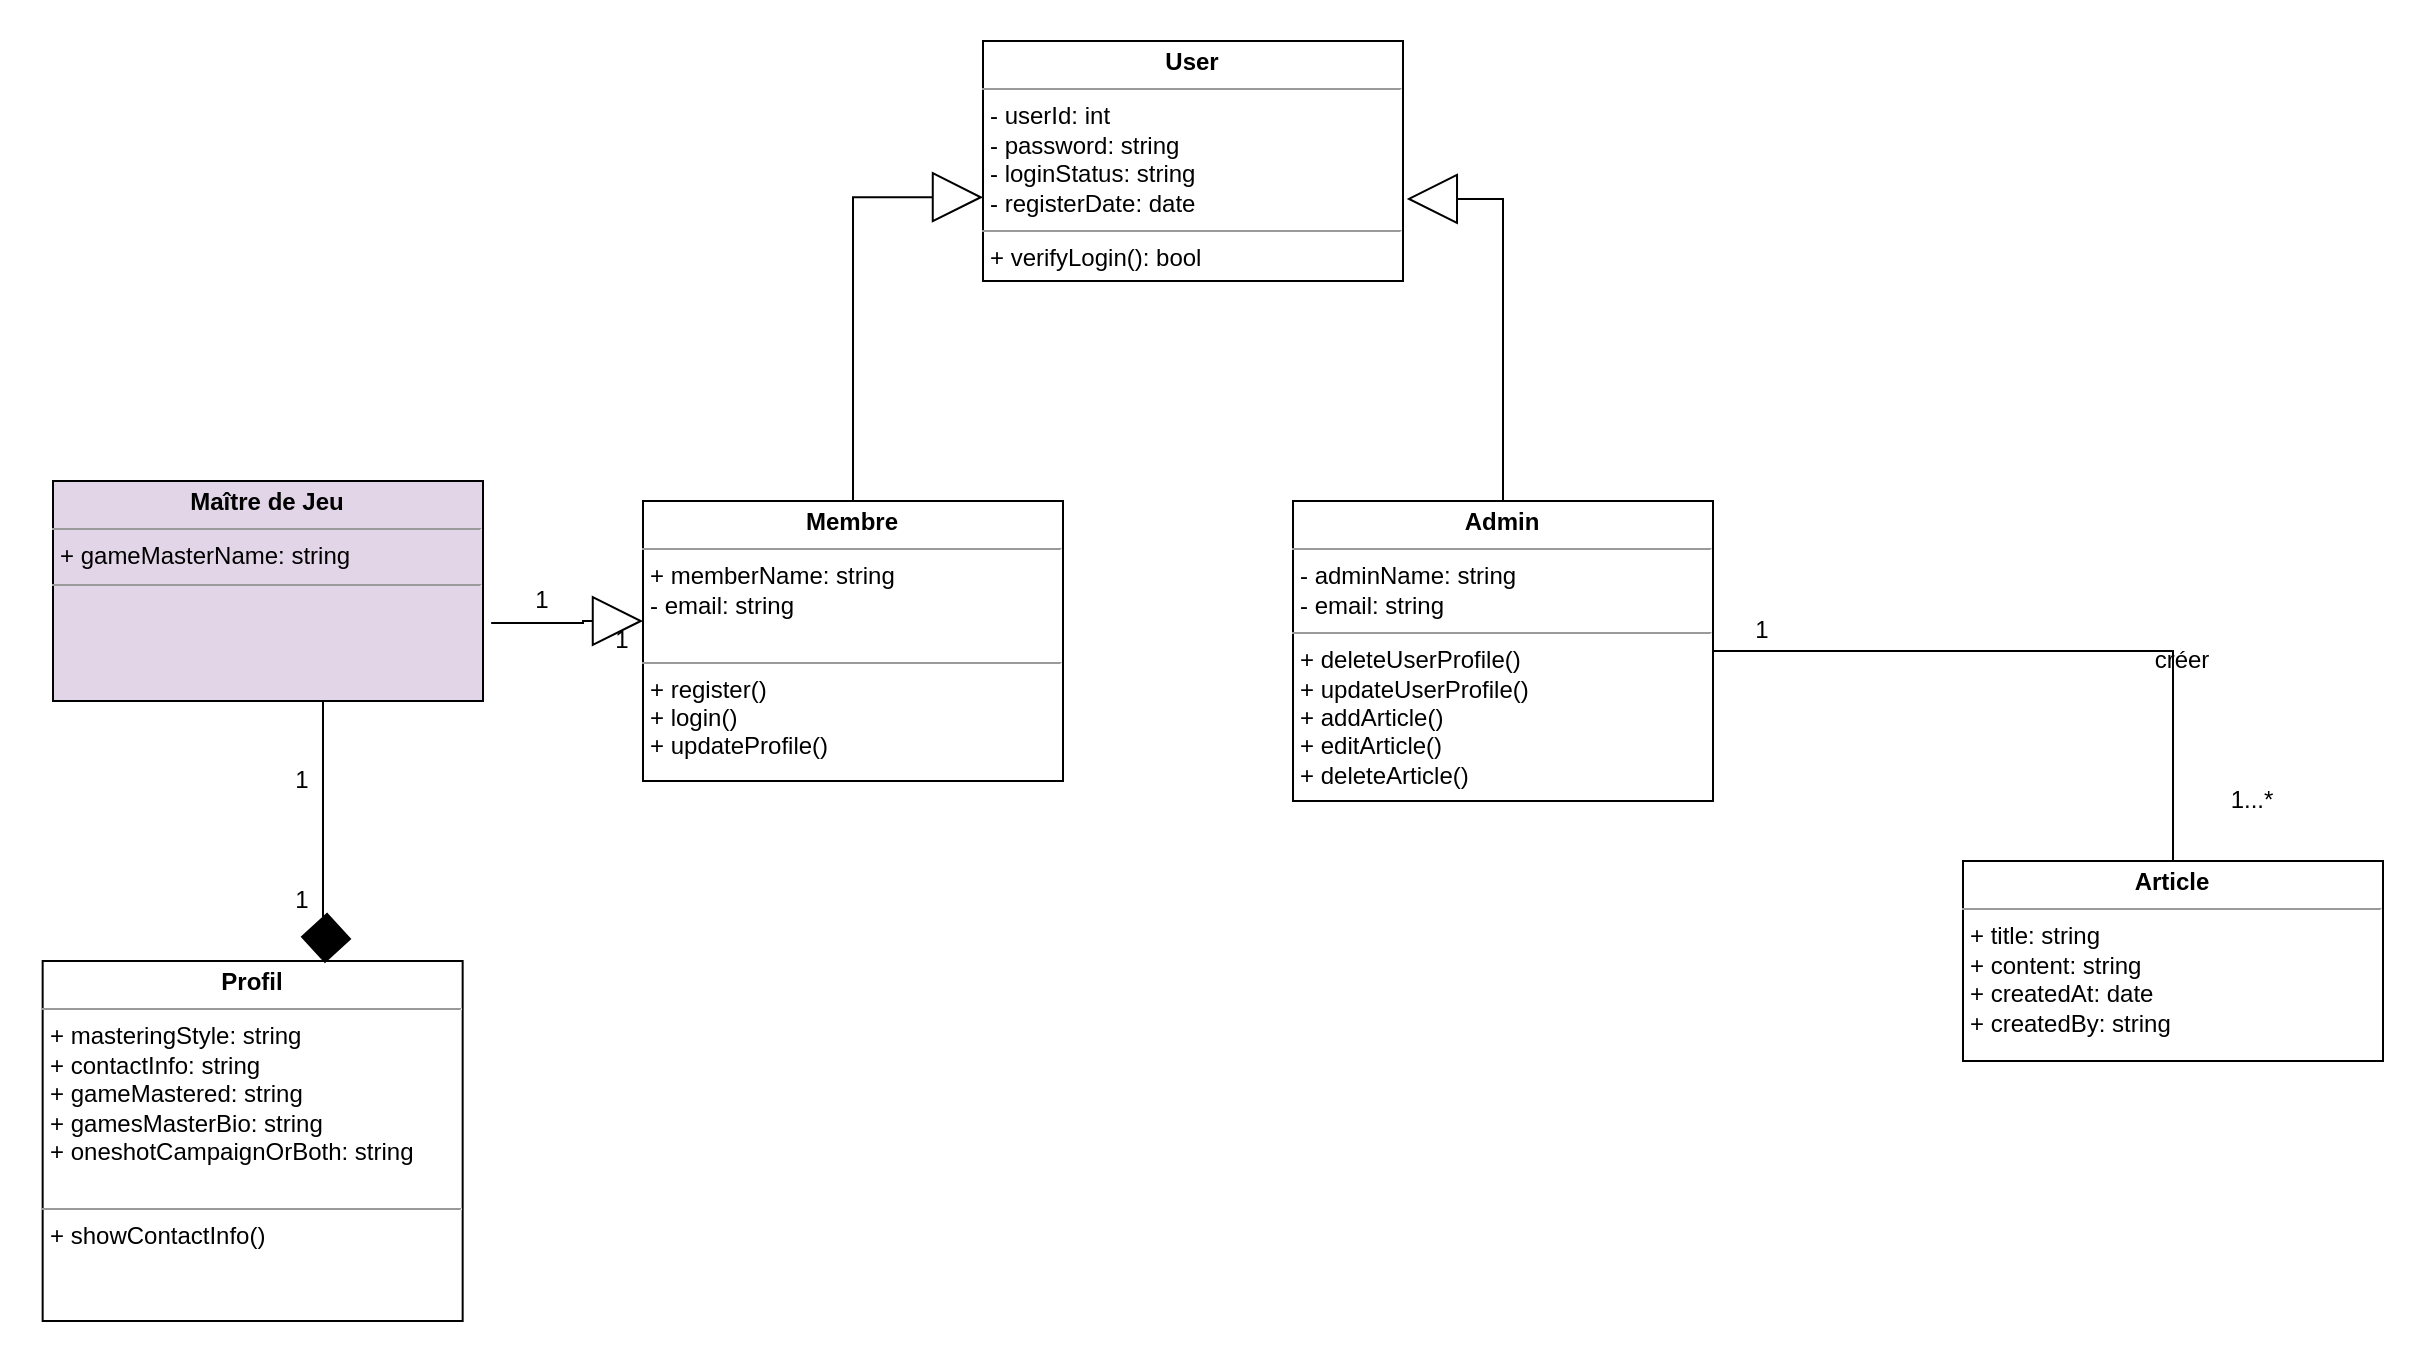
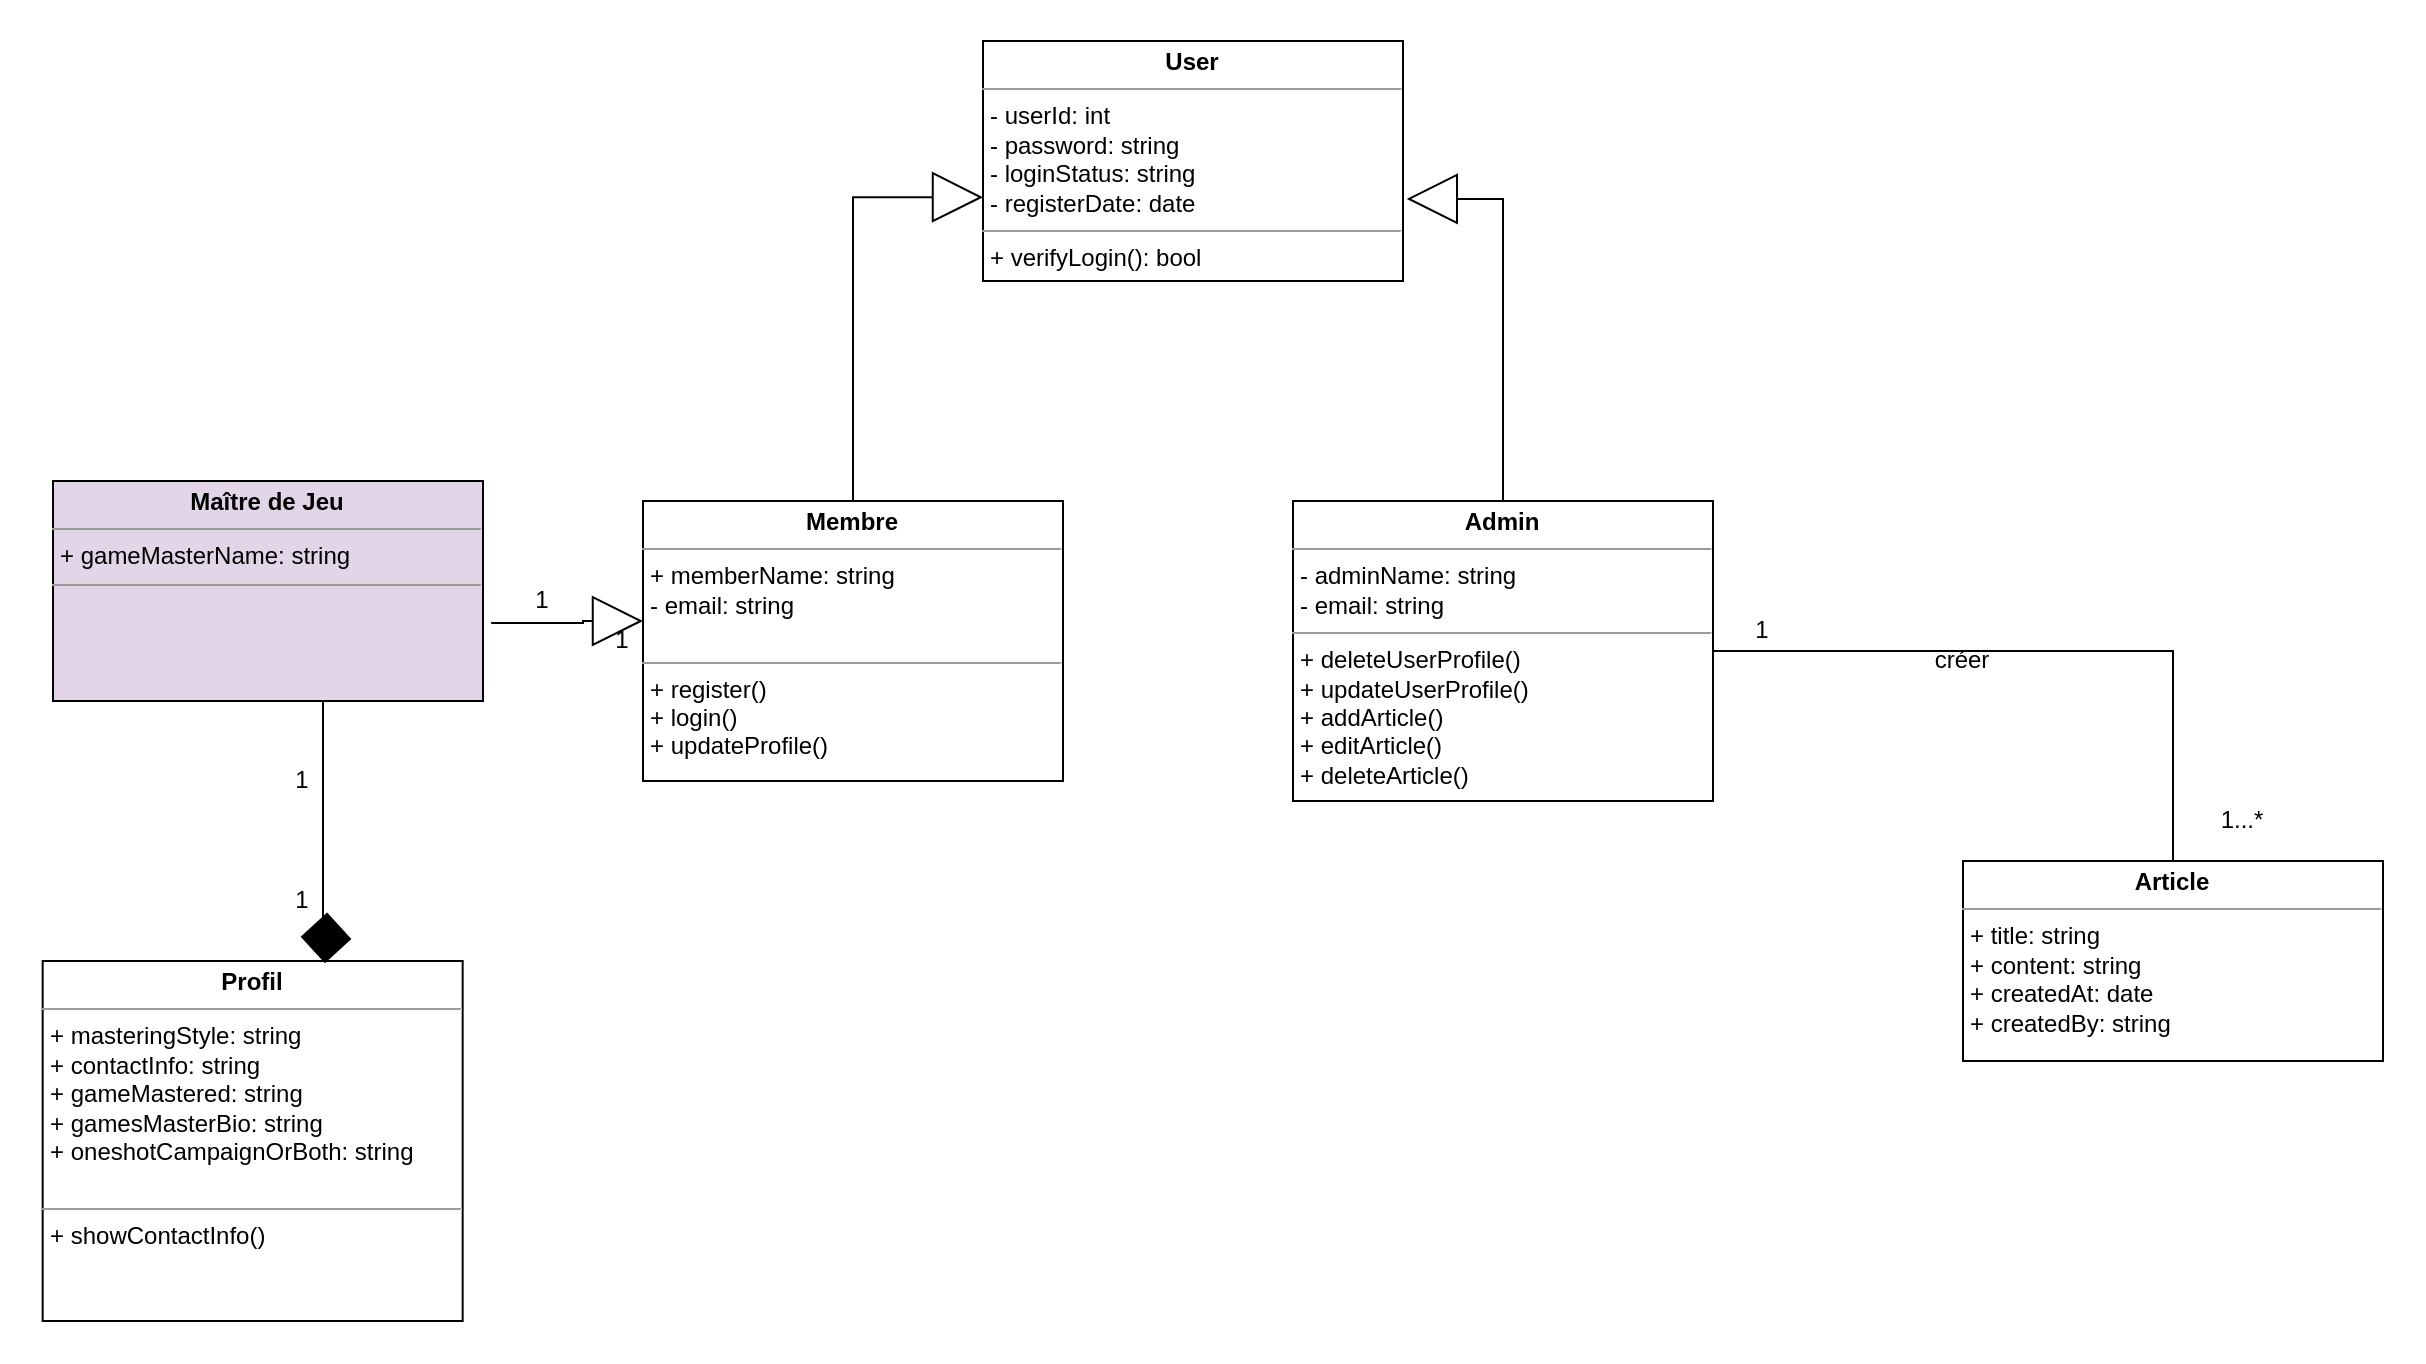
node "créer": moved (2183, 661) -> (1963, 661)
node "1...*": moved (2253, 801) -> (2243, 821)
